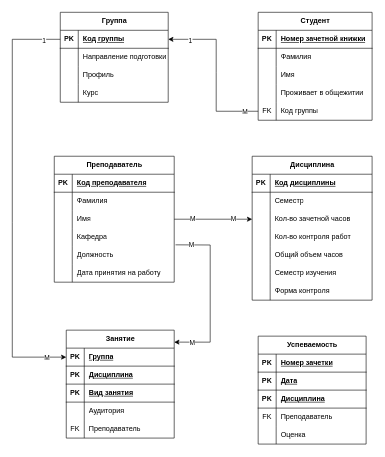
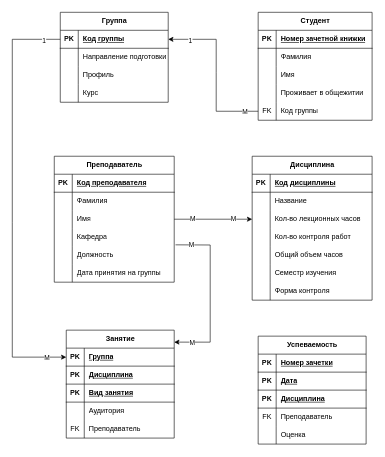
node "Семестр": label "Семестр" -> "Название"
node "Кол-во зачетной часов": label "Кол-во зачетной часов" -> "Кол-во лекционных часов"
node "Дата принятия на работу": label "Дата принятия на работу" -> "Дата принятия на группы"
